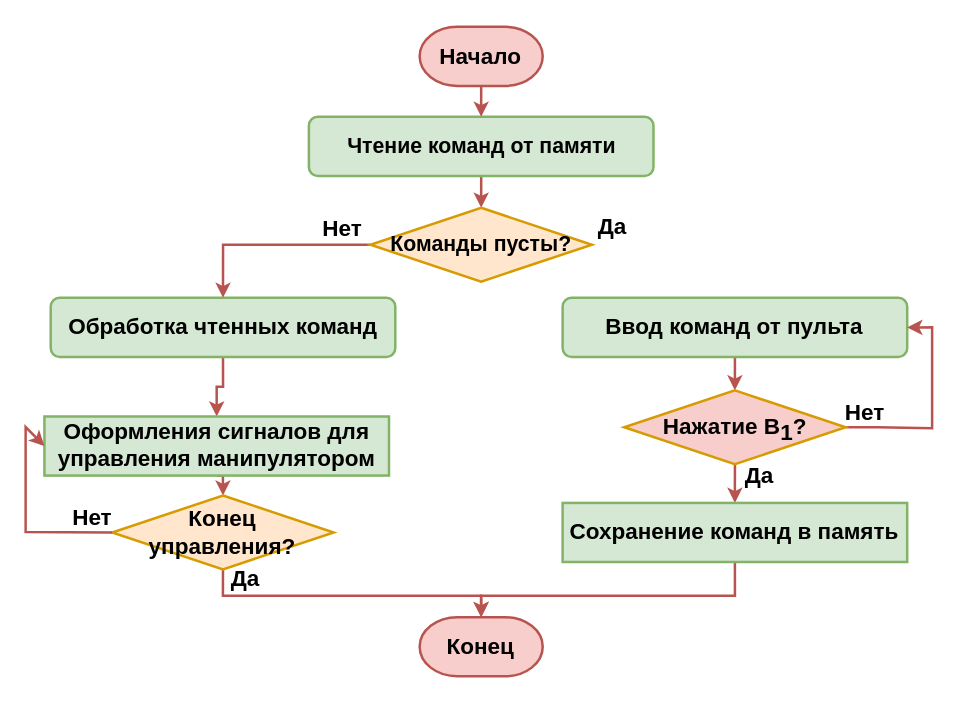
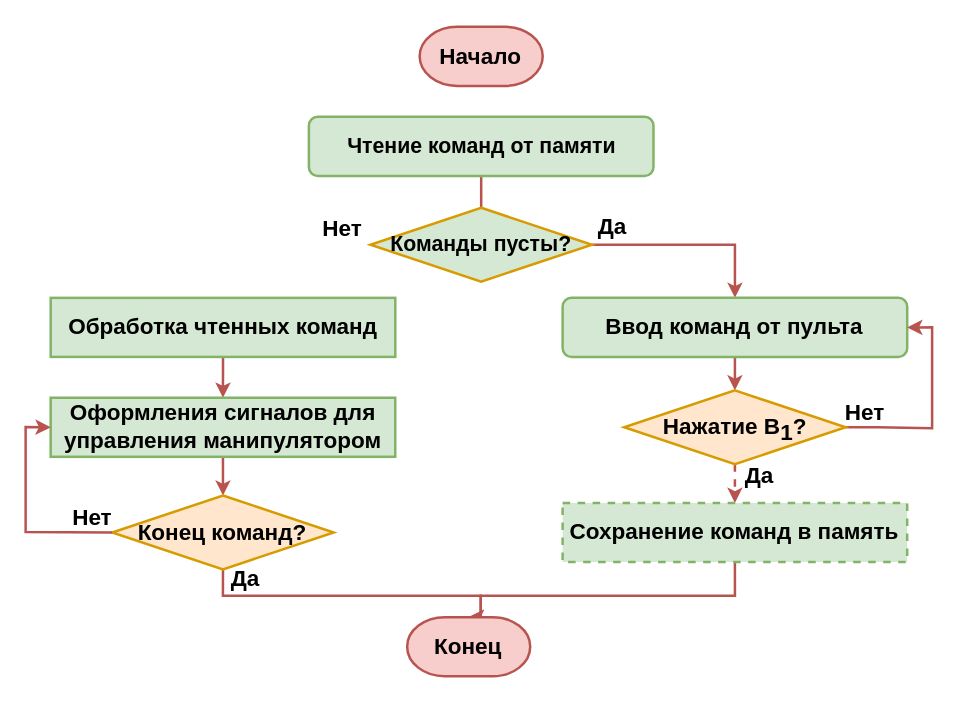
edge "Начало" -> "Чтение команд от памяти": removed
edge "Чтение команд от памяти" -> "Команды пусты?": arrowhead classic -> none
edge "Команды пусты?" -> "Обработка чтенных команд": removed
node "Команды пусты?": fillcolor #ffe6cc -> #d5e8d4
edge "Команды пусты?" -> "Ввод команд от пульта": added
node "Обработка чтенных команд": shape rounded rectangle -> rectangle
node "Нажатие В1?": fillcolor #f8cecc -> #ffe6cc
node "Оформления сигналов для управления манипулятором": moved (217, 446) -> (223, 427)
edge "Нажатие В1?" -> "Сохранение команд в память": style solid -> dashed
node "Сохранение команд в память": style solid -> dashed
node "Конец управления?": label "Конец управления?" -> "Конец команд?"
node "Конец": moved (481, 647) -> (469, 647)
